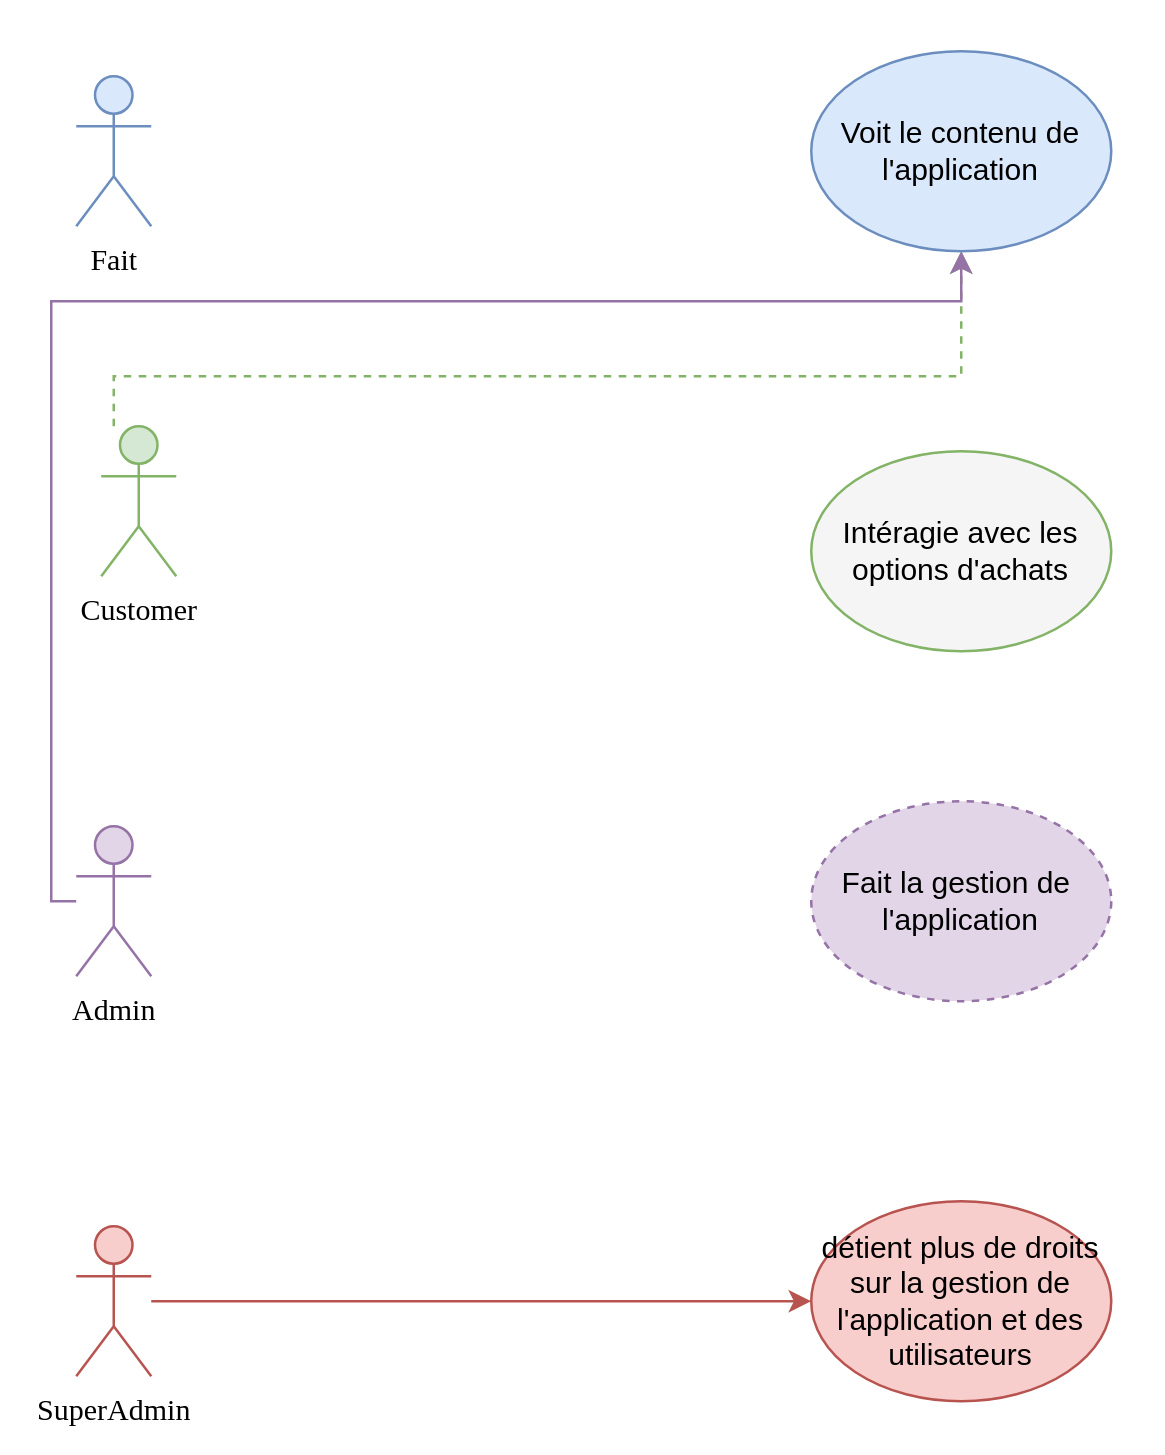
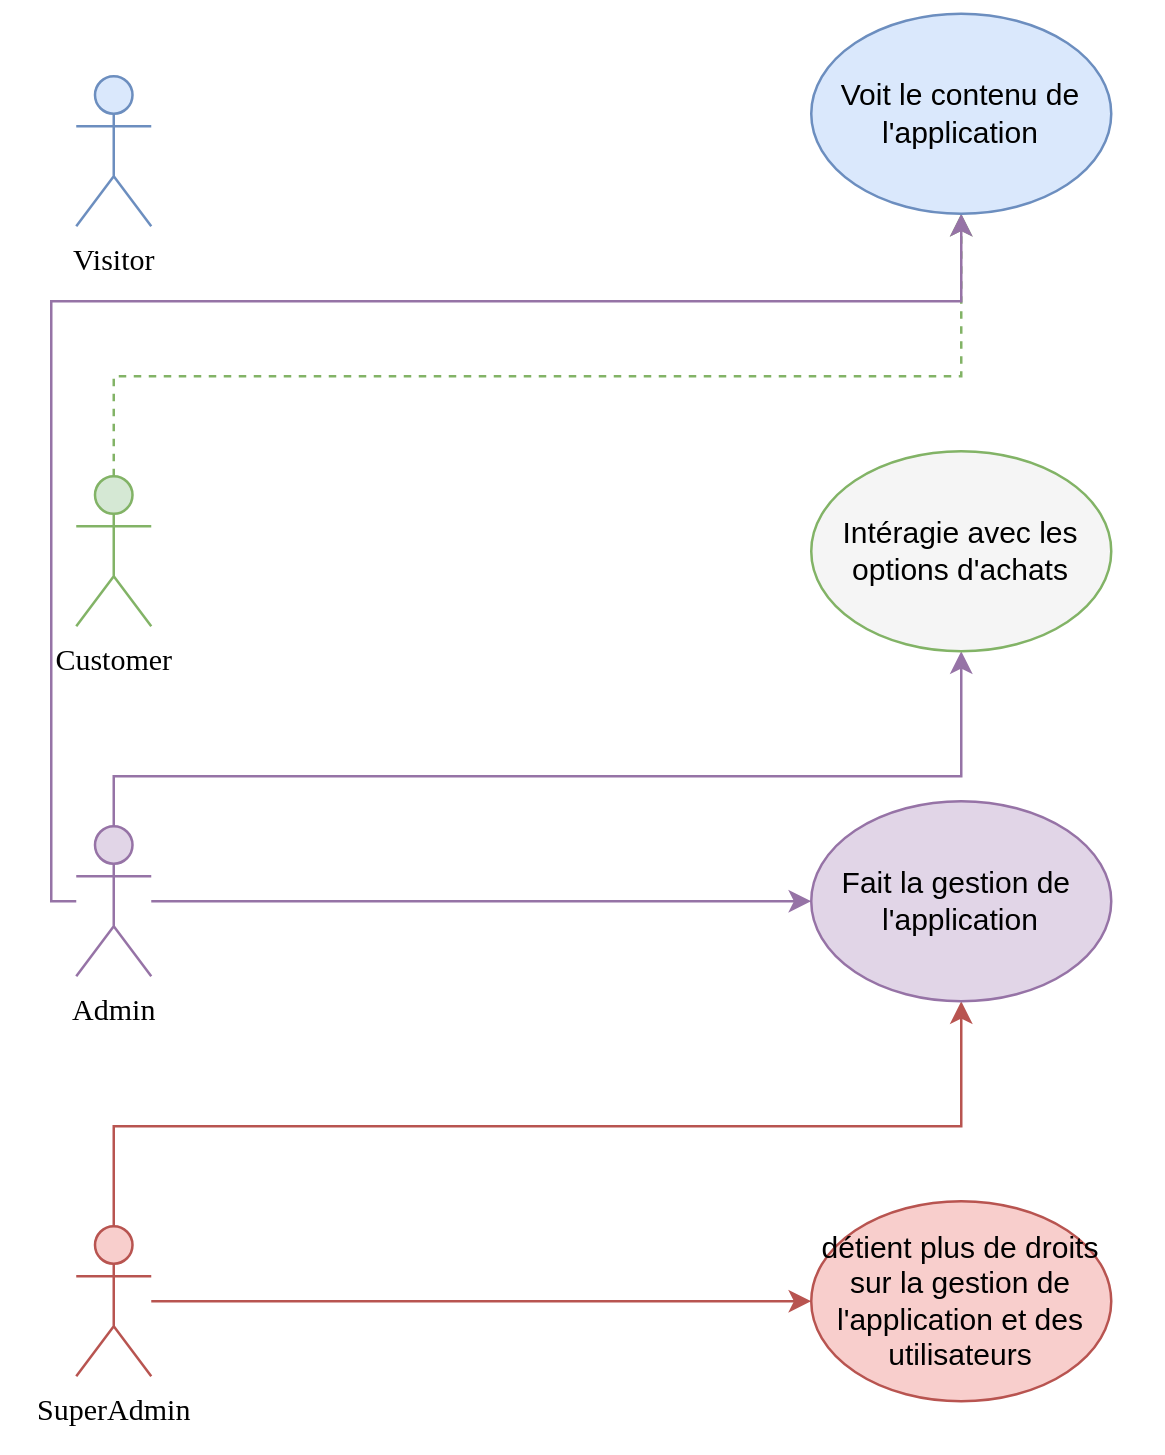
node "Voit le contenu de l'application": moved (961, 151) -> (961, 114)
node "Fait": label "Fait" -> "Visitor"
node "Customer": moved (139, 501) -> (114, 551)
edge "Admin" -> "Intéragie avec les options d'achats": added
edge "Admin" -> "Fait la gestion de l'application": added
node "Fait la gestion de l'application": style dashed -> solid
edge "SuperAdmin" -> "Fait la gestion de l'application": added
